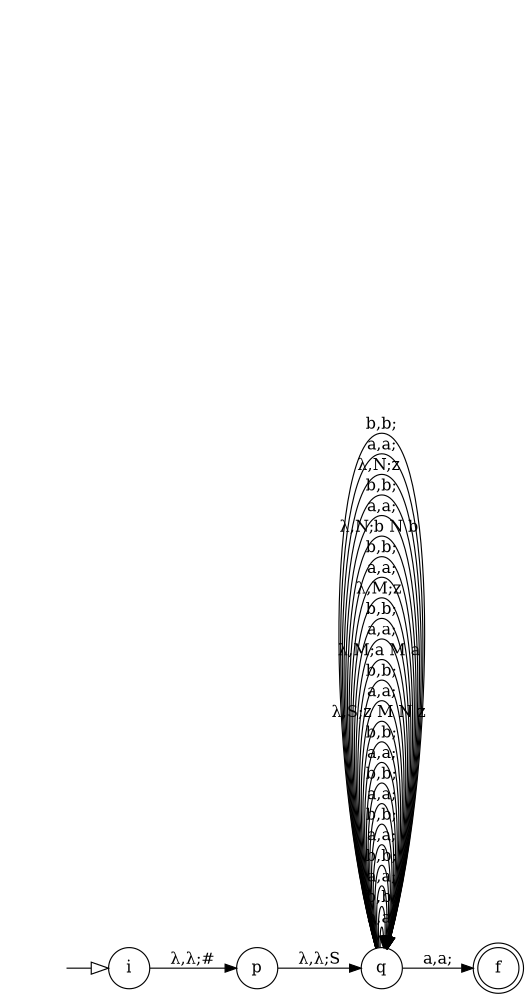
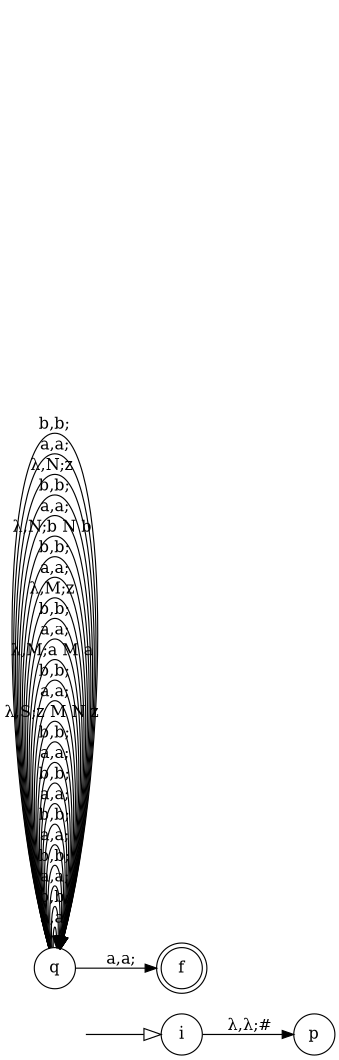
edge "p" -> "q": removed, label "λ,λ;S"
